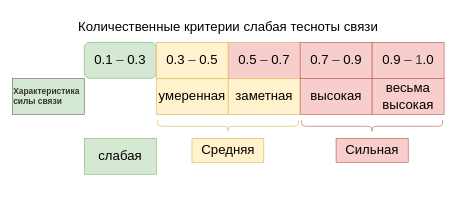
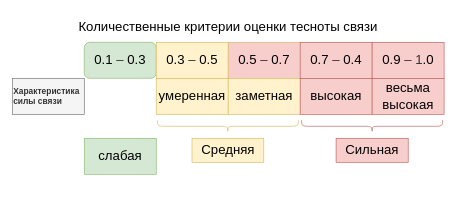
node "Количественные критерии слабая тесноты связи": label "Количественные критерии слабая тесноты связи" -> "Количественные критерии оценки тесноты связи"
node "0.7 – 0.9": label "0.7 – 0.9" -> "0.7 – 0.4"
node "Характеристика силы связи": fillcolor #d5e8d4 -> #f5f5f5
